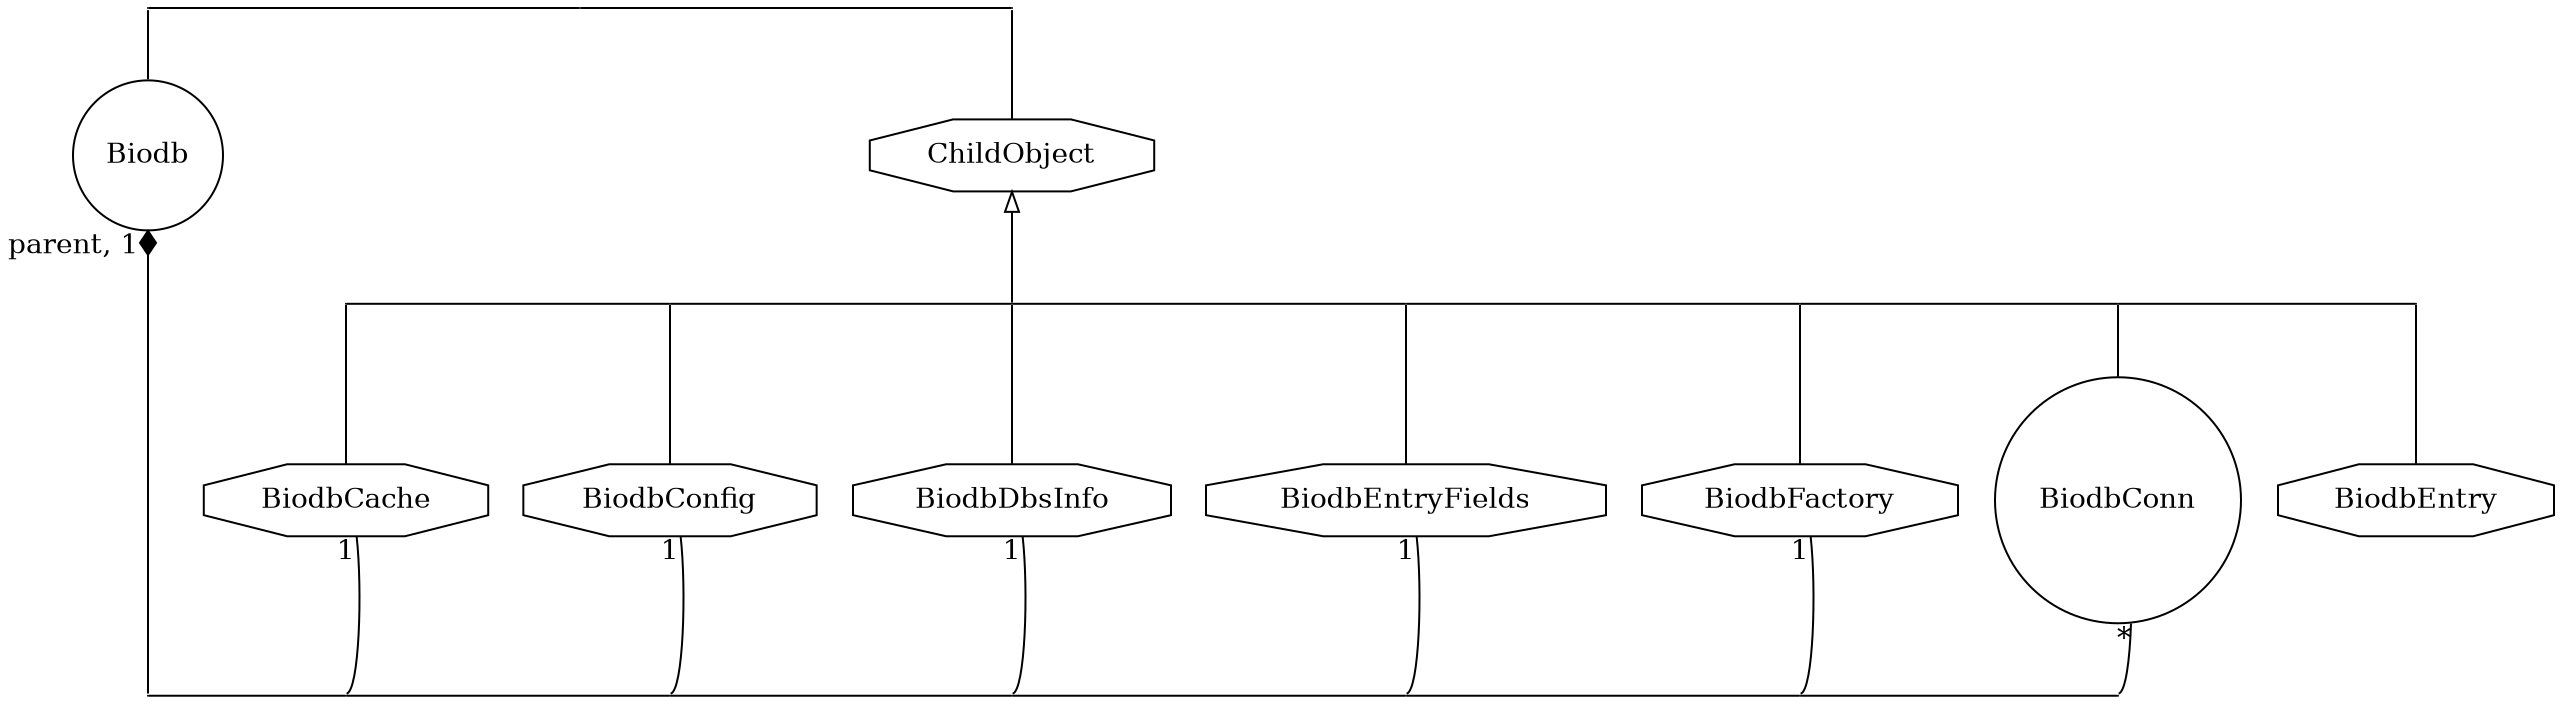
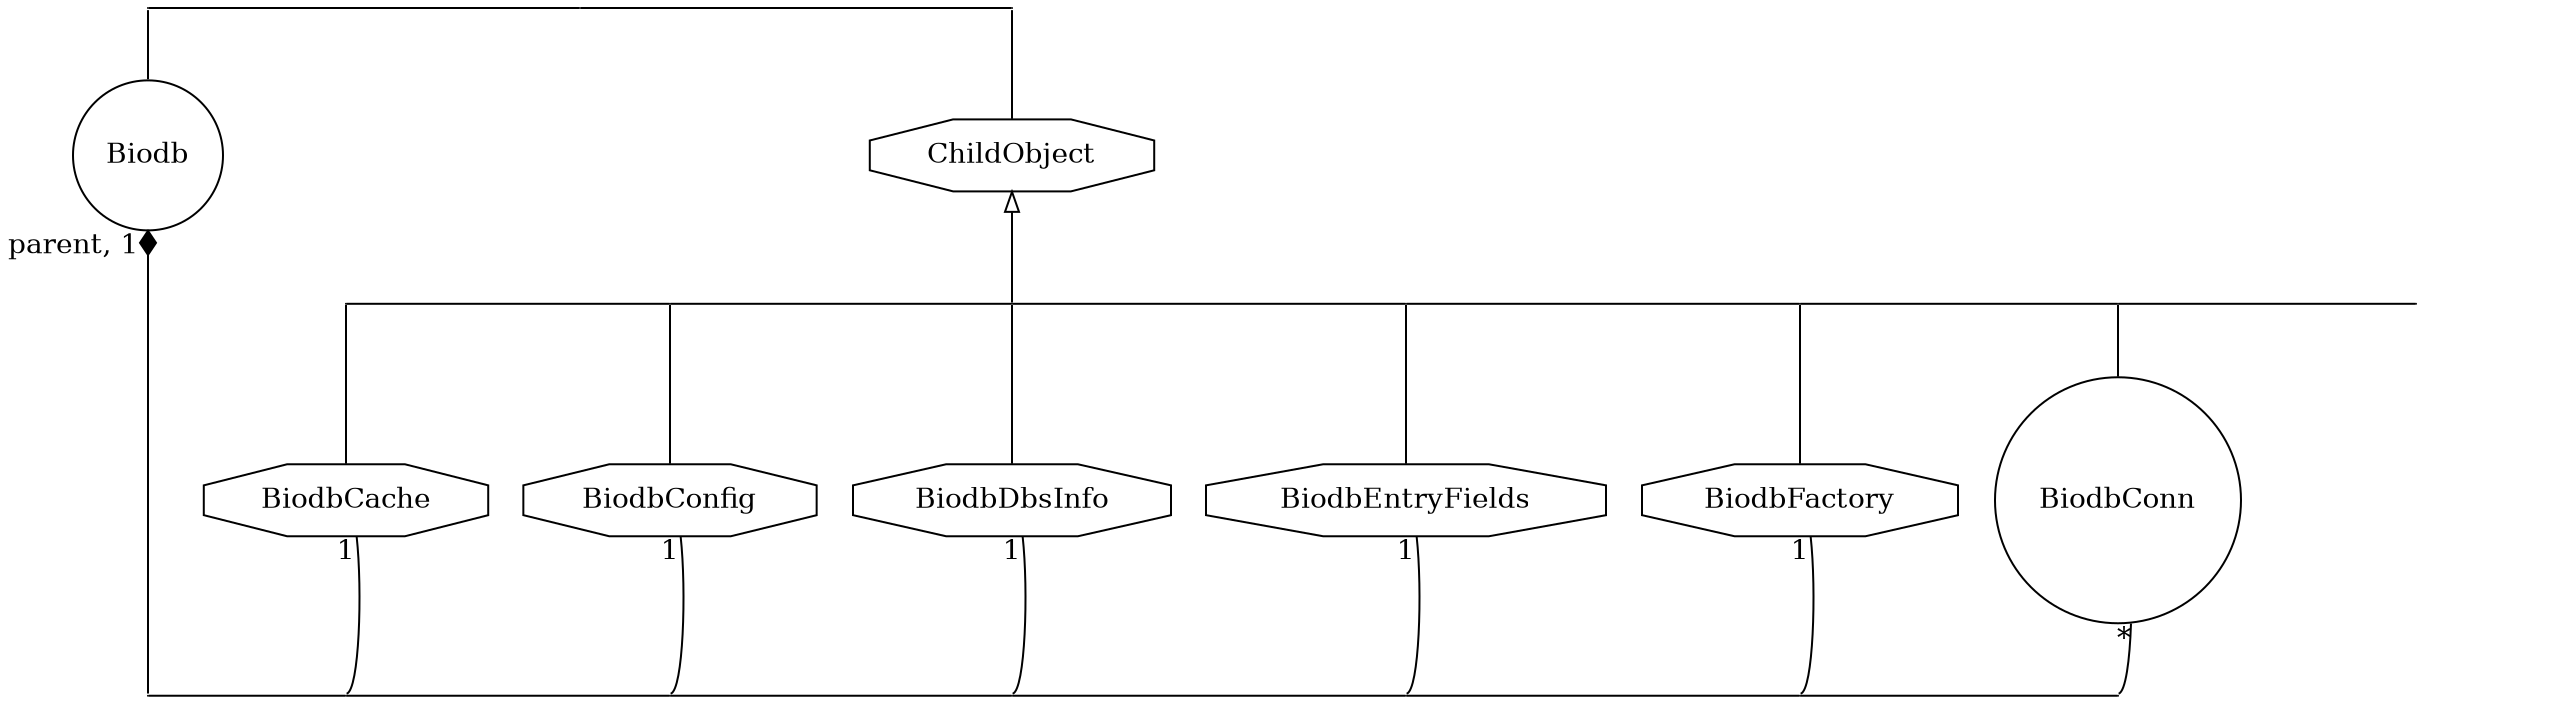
node "BiodbEntry": removed
